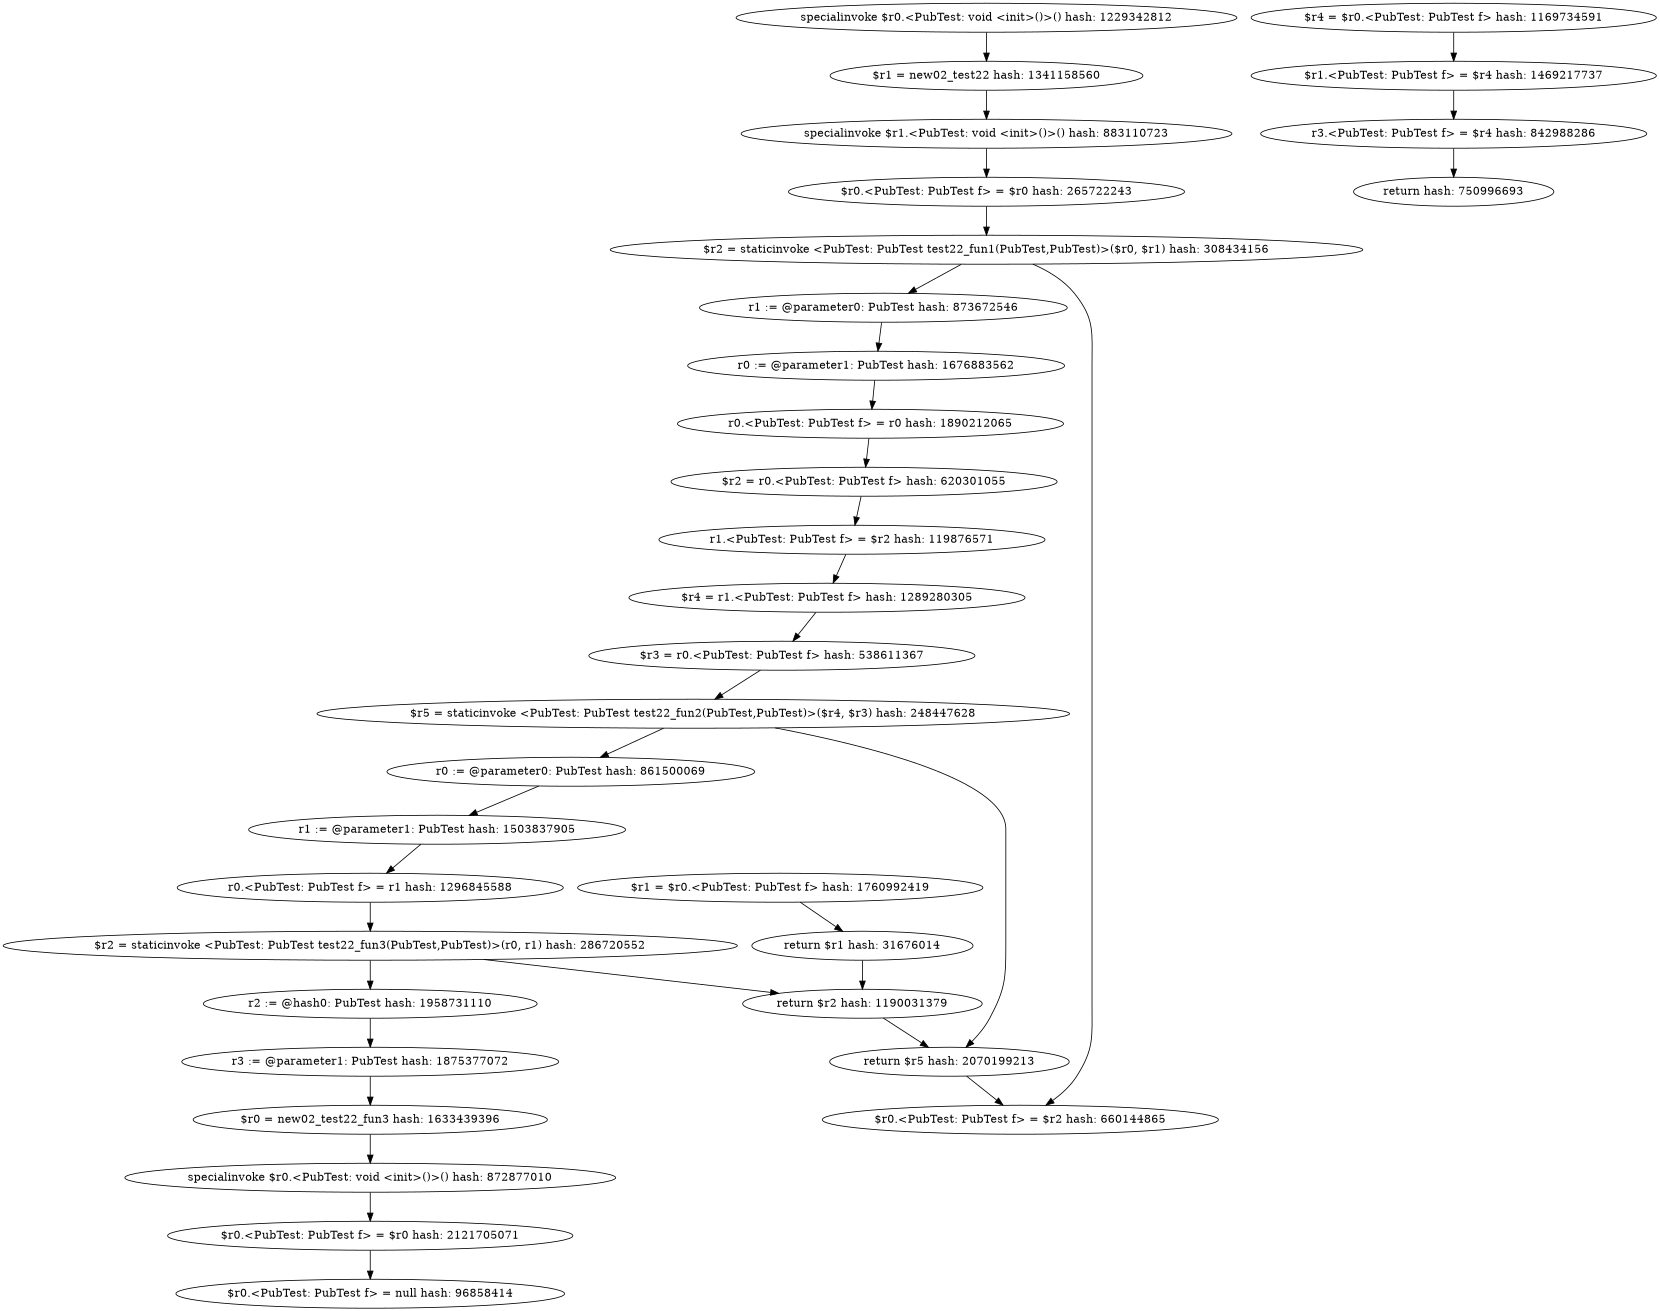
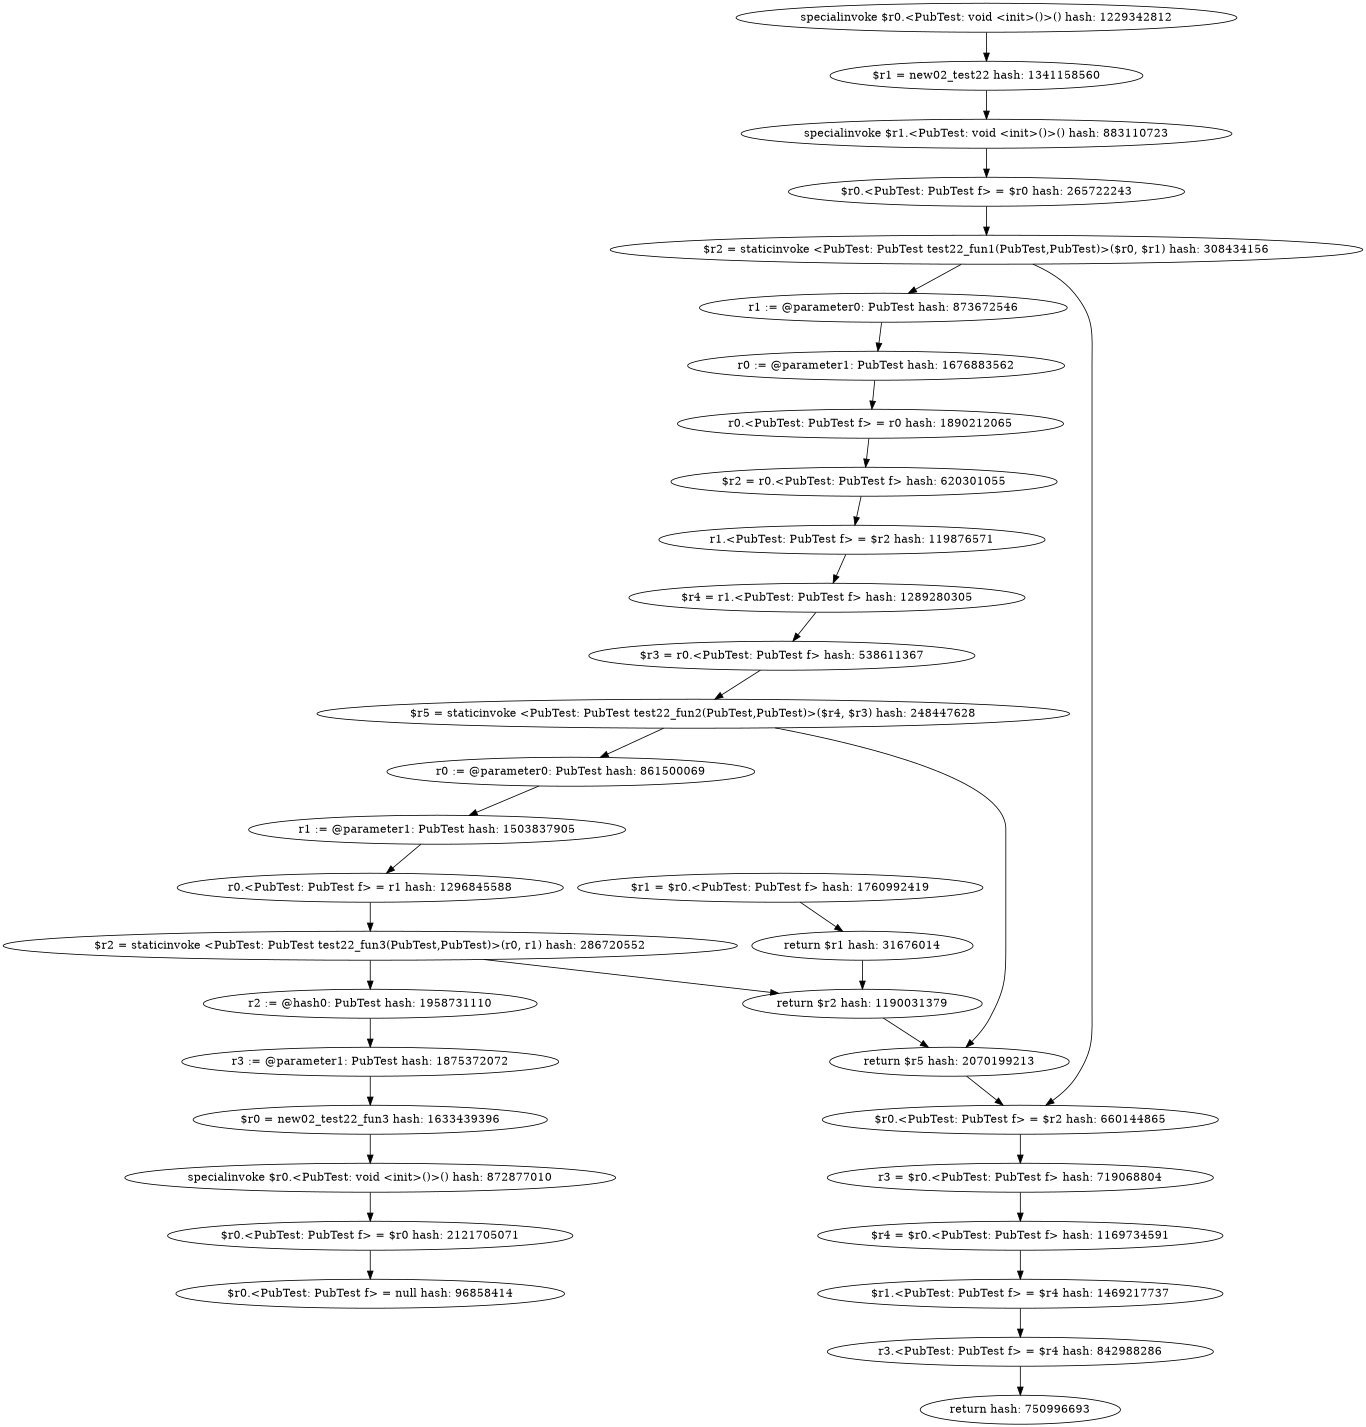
node "r3 := @parameter1: PubTest hash: 1875377072": label "r3 := @parameter1: PubTest hash: 1875377072" -> "r3 := @parameter1: PubTest hash: 1875372072"
node "r3 = $r0.<PubTest: PubTest f> hash: 719068804": added
